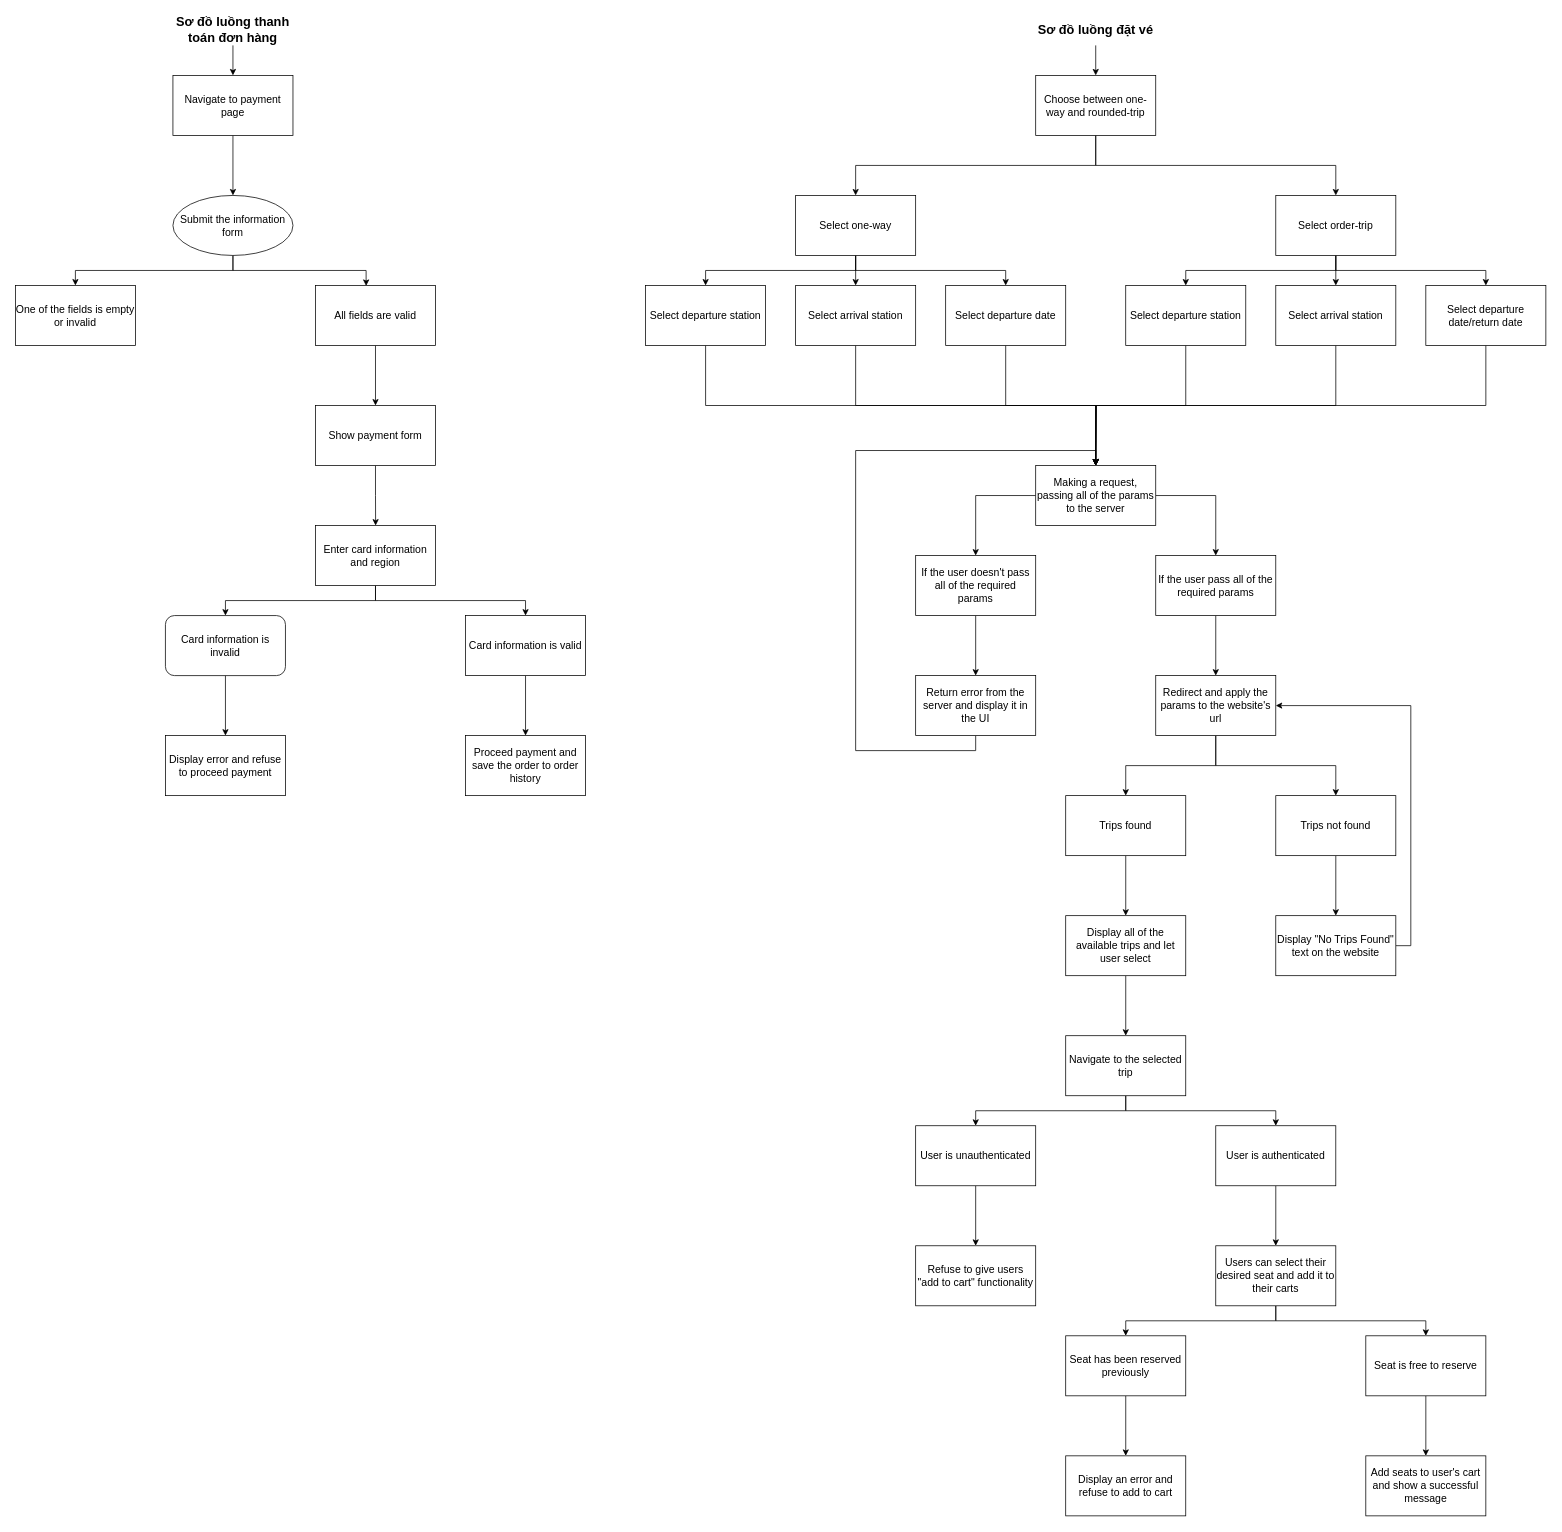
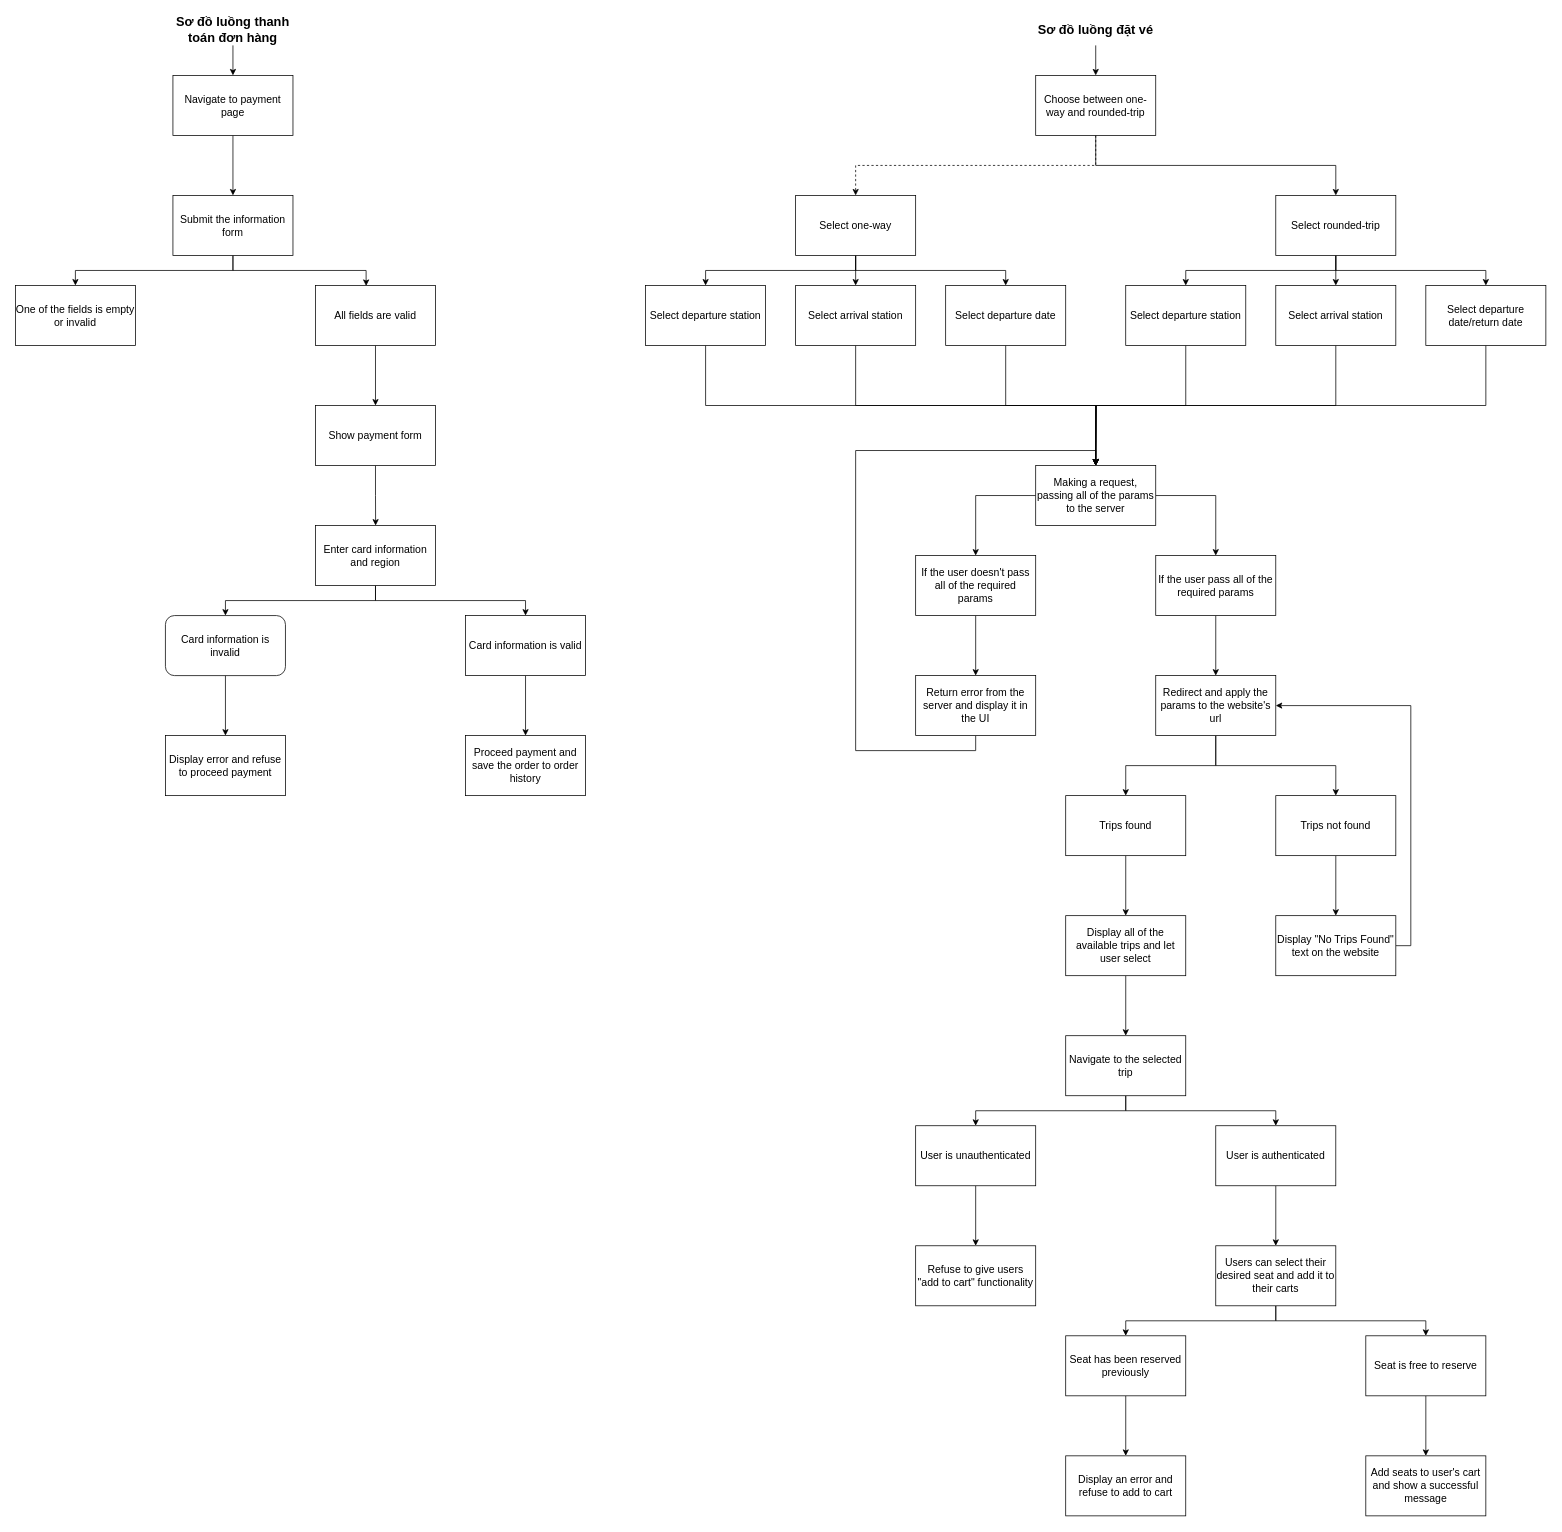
edge "Choose between one-way and rounded-trip" -> "Select one-way": style solid -> dashed
node "Submit the information form": shape ellipse -> rectangle
node "Select order-trip": label "Select order-trip" -> "Select rounded-trip"
